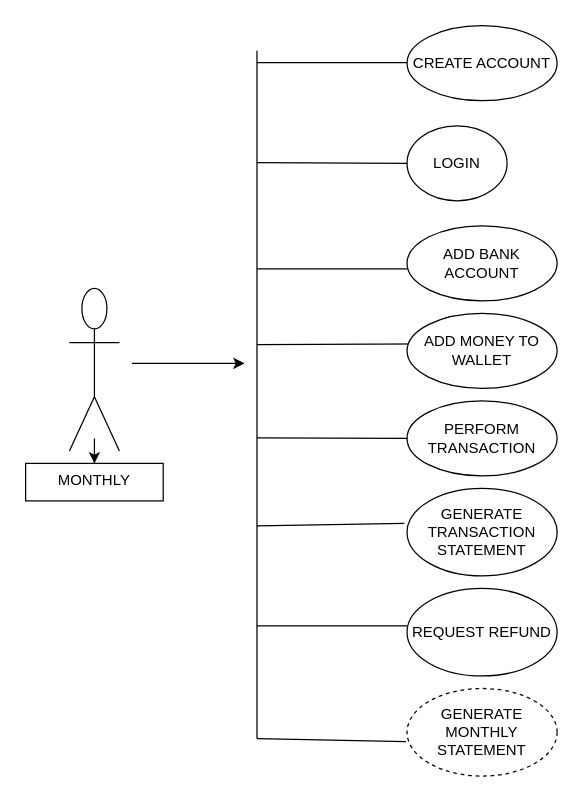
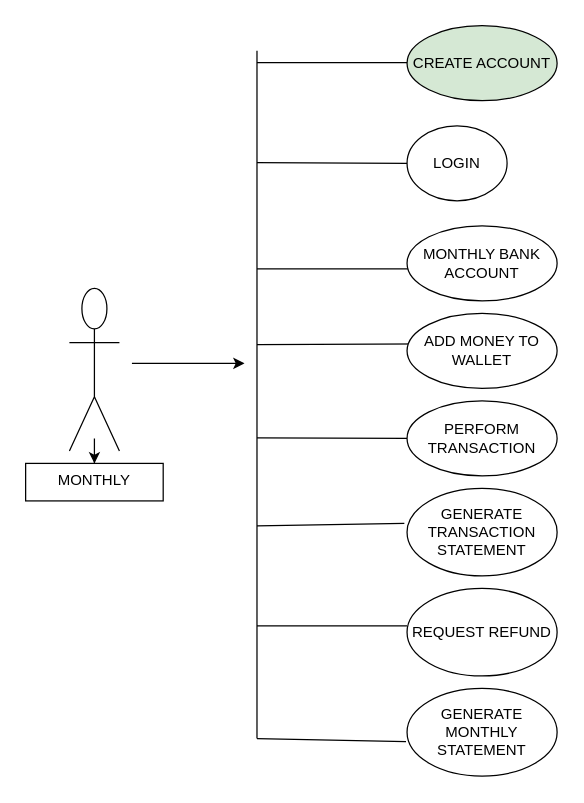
node "CREATE ACCOUNT": fillcolor #ffffff -> #d5e8d4
node "ADD BANK ACCOUNT": label "ADD BANK ACCOUNT" -> "MONTHLY BANK ACCOUNT"
node "GENERATE MONTHLY STATEMENT": style dashed -> solid
